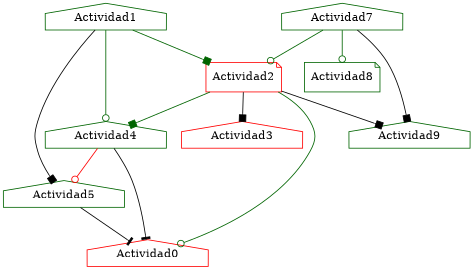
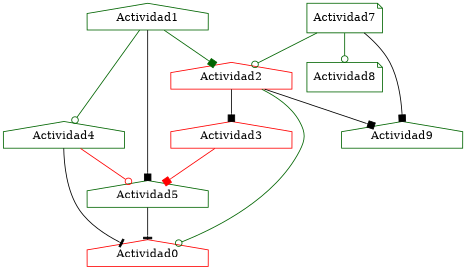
node "Actividad7": shape house -> note
node "Actividad2": shape note -> house
edge "Actividad2" -> "Actividad4": removed
edge "Actividad3" -> "Actividad5": added
